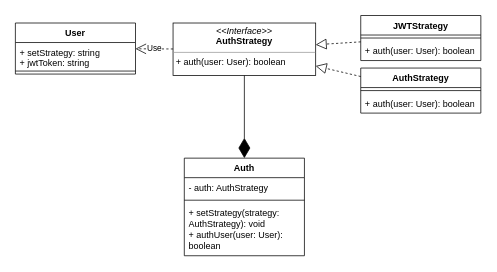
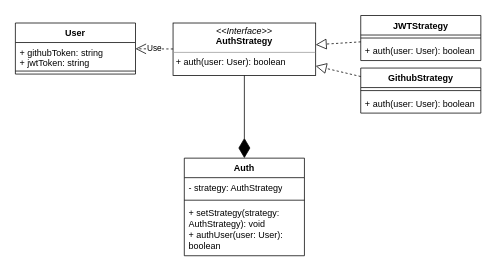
node "+ setStrategy: string + jwtToken: string": label "+ setStrategy: string + jwtToken: string" -> "+ githubToken: string + jwtToken: string"
node "AuthStrategy": label "AuthStrategy" -> "GithubStrategy"
node "- auth: AuthStrategy": label "- auth: AuthStrategy" -> "- strategy: AuthStrategy"
